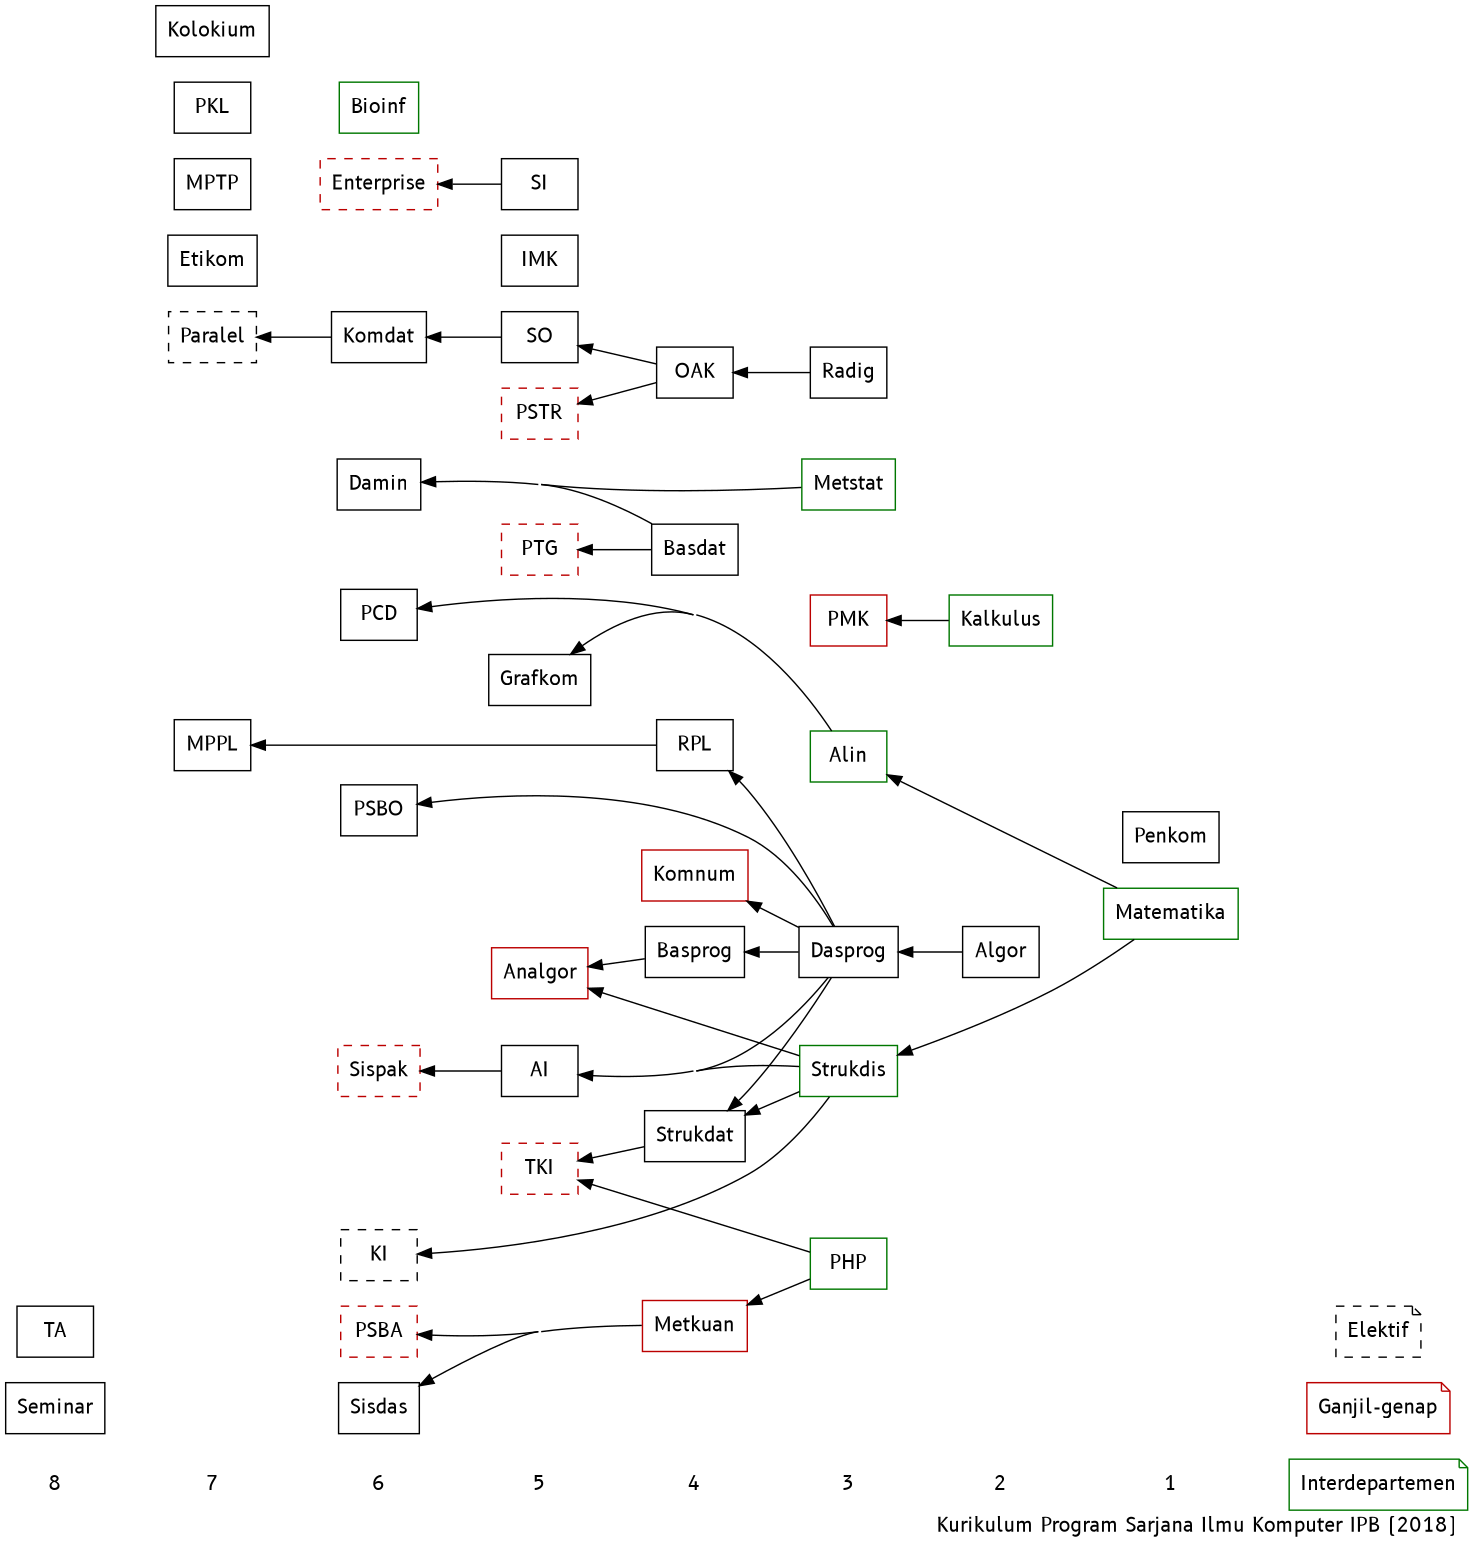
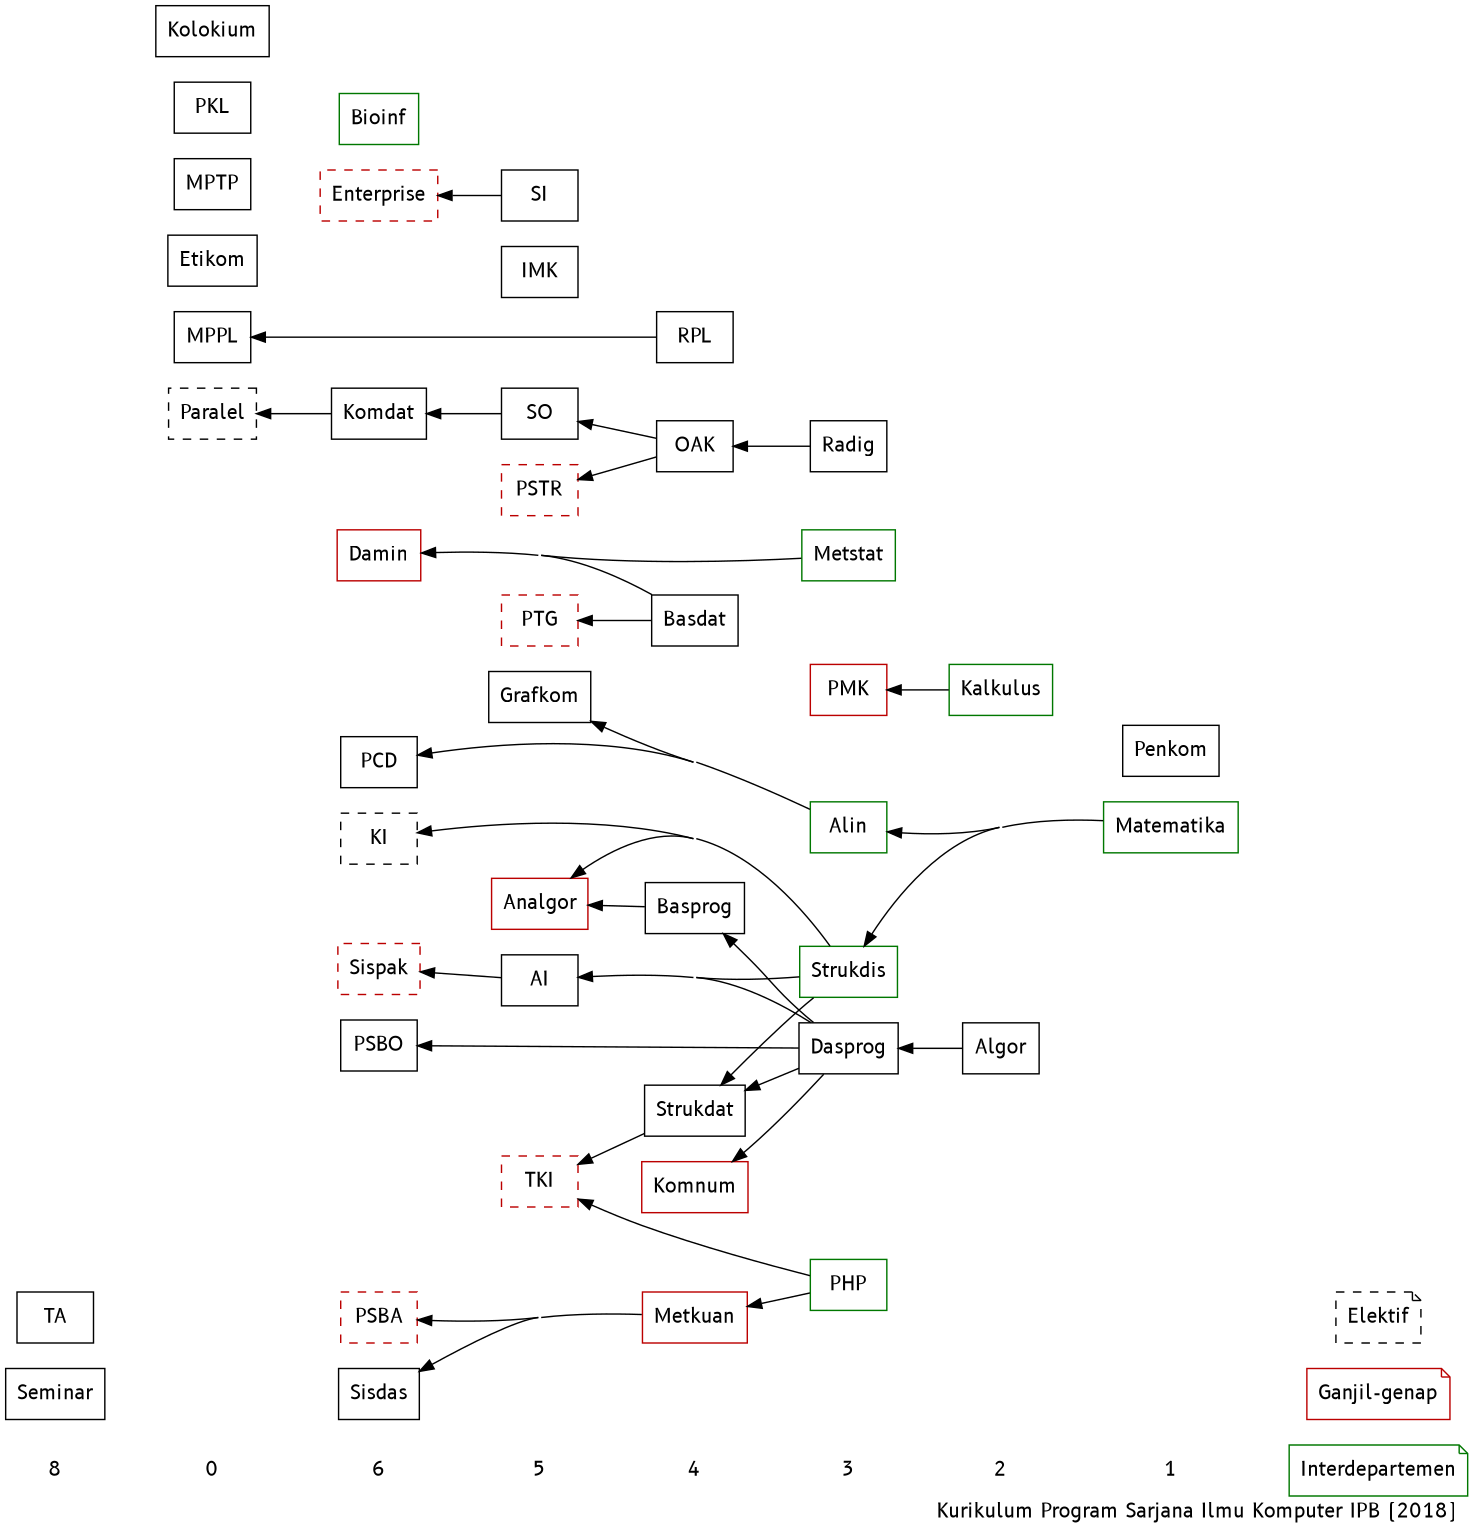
node "Damin": color black -> #bb0000
edge "Dasprog" -> "RPL": removed
node "7": label "7" -> "0"
